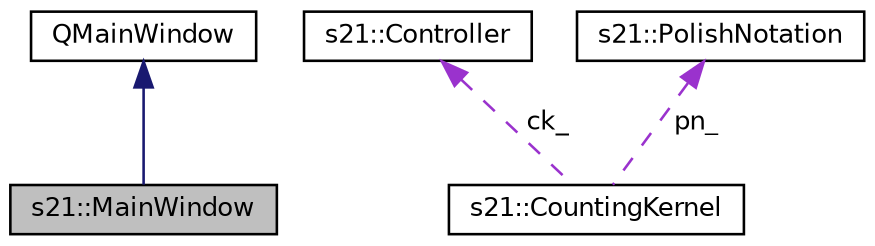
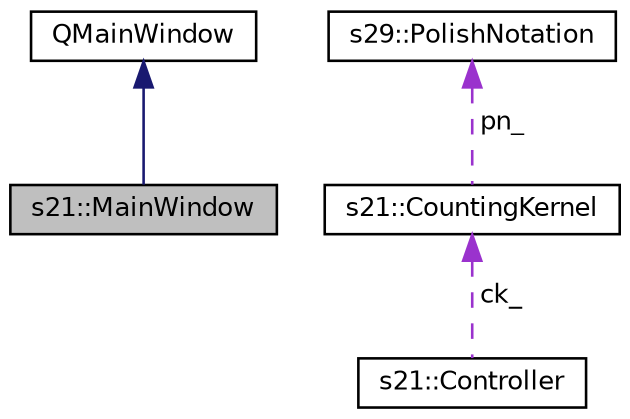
node "s21::PolishNotation": label "s21::PolishNotation" -> "s29::PolishNotation"
edge "s21::CountingKernel" -> "s21::Controller": reversed
